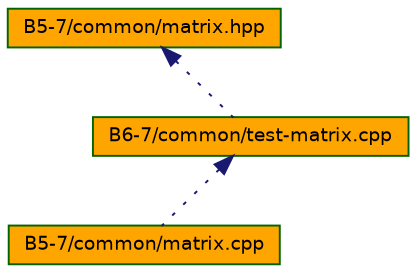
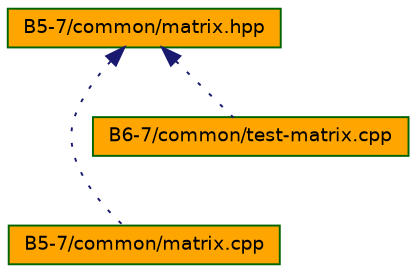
edge "B5-7/common/matrix.cpp" -> "B6-7/common/test-matrix.cpp": now "B5-7/common/matrix.cpp" -> "B5-7/common/matrix.hpp"
